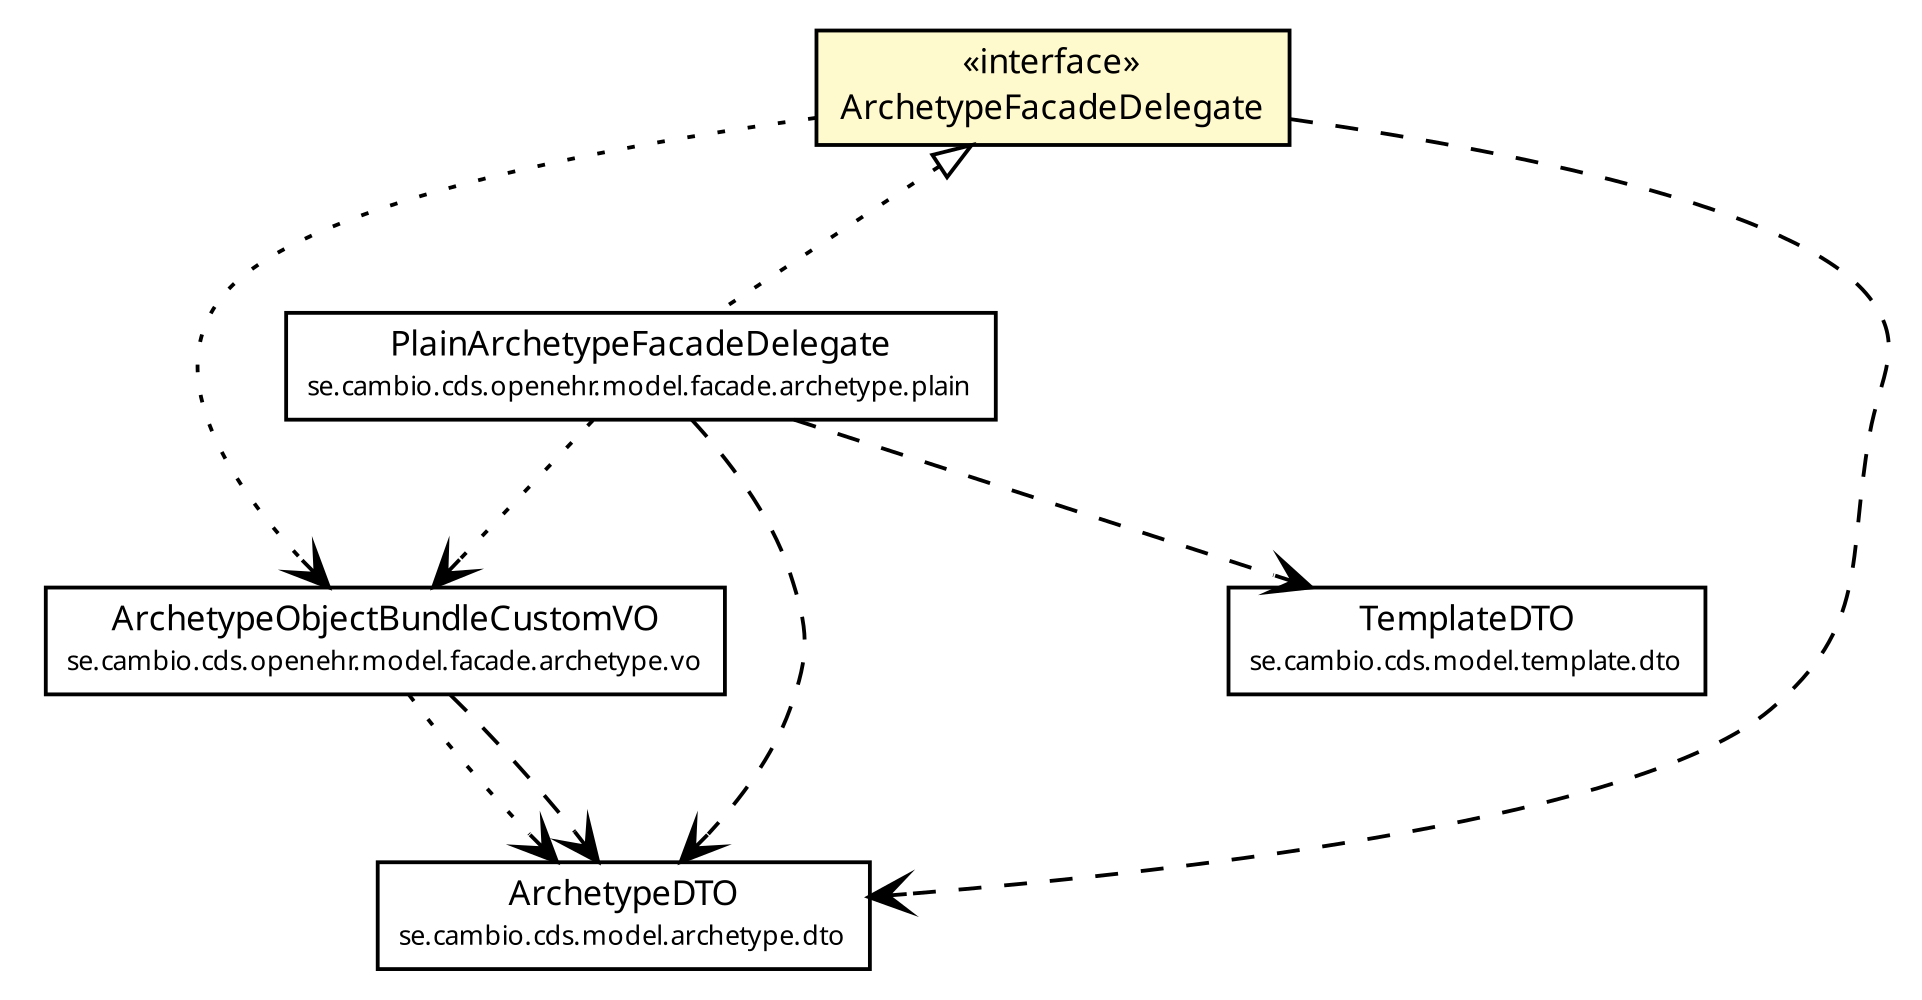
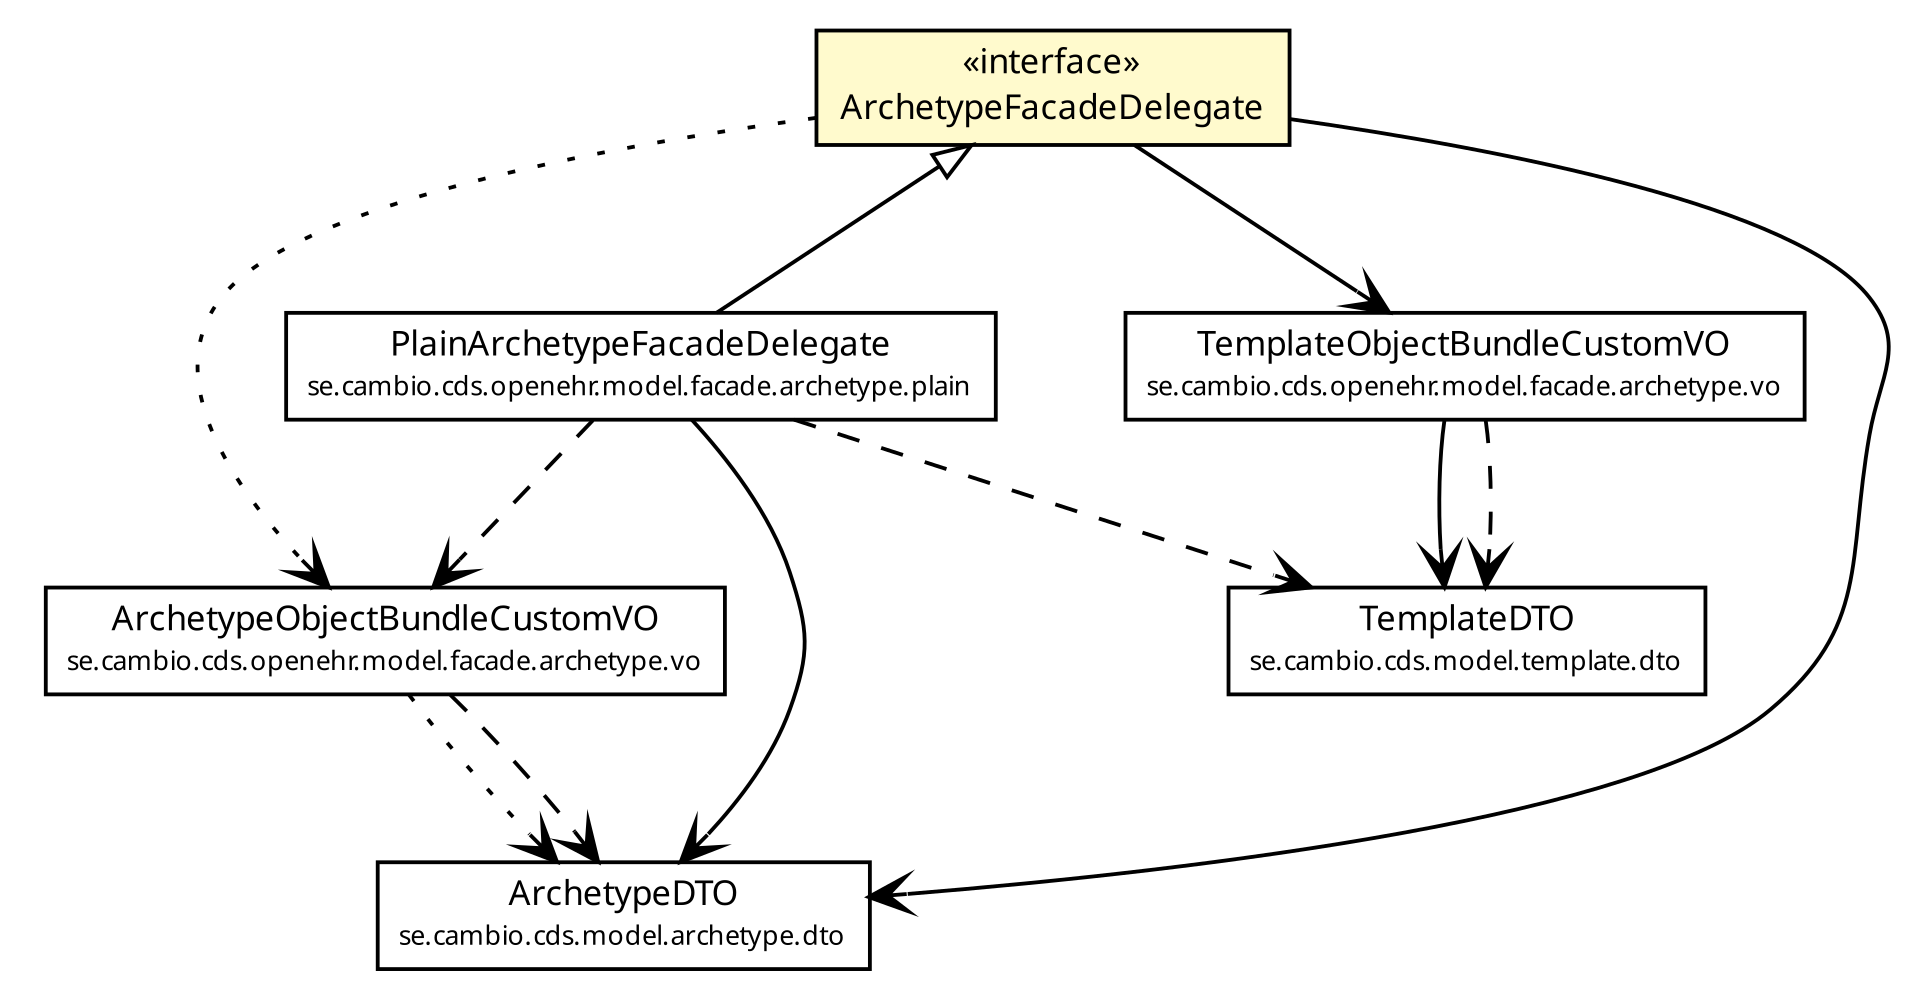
edge "PlainArchetypeFacadeDelegate" -> "ArchetypeFacadeDelegate": style dotted -> solid
node "TemplateObjectBundleCustomVO": added
edge "PlainArchetypeFacadeDelegate" -> "ArchetypeObjectBundleCustomVO": style dotted -> dashed
edge "PlainArchetypeFacadeDelegate" -> "ArchetypeDTO": style dashed -> solid
edge "ArchetypeFacadeDelegate" -> "ArchetypeDTO": style dashed -> solid
